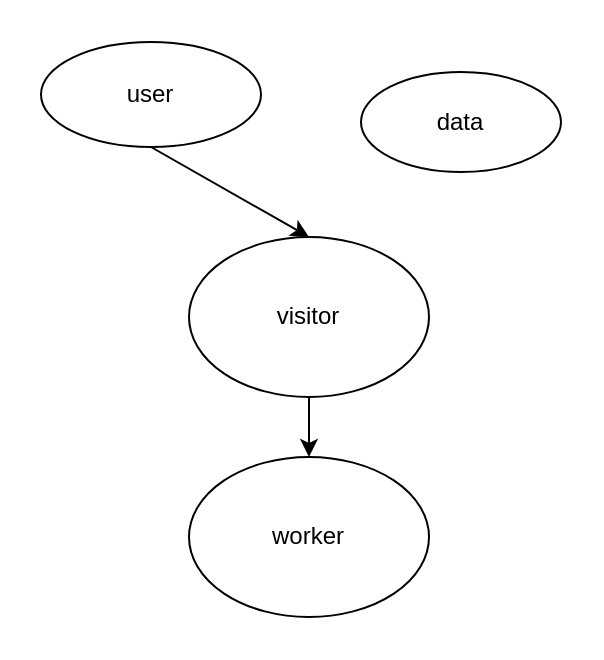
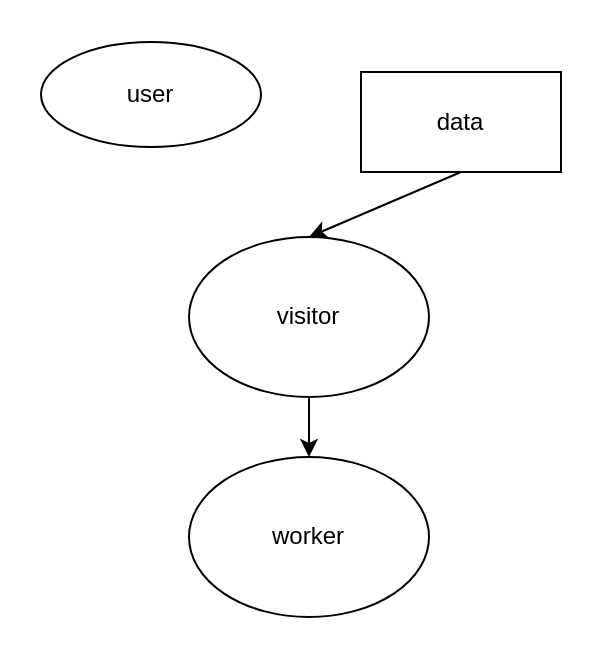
node "data": shape ellipse -> rectangle
edge "user" -> "visitor": removed
edge "data" -> "visitor": added
